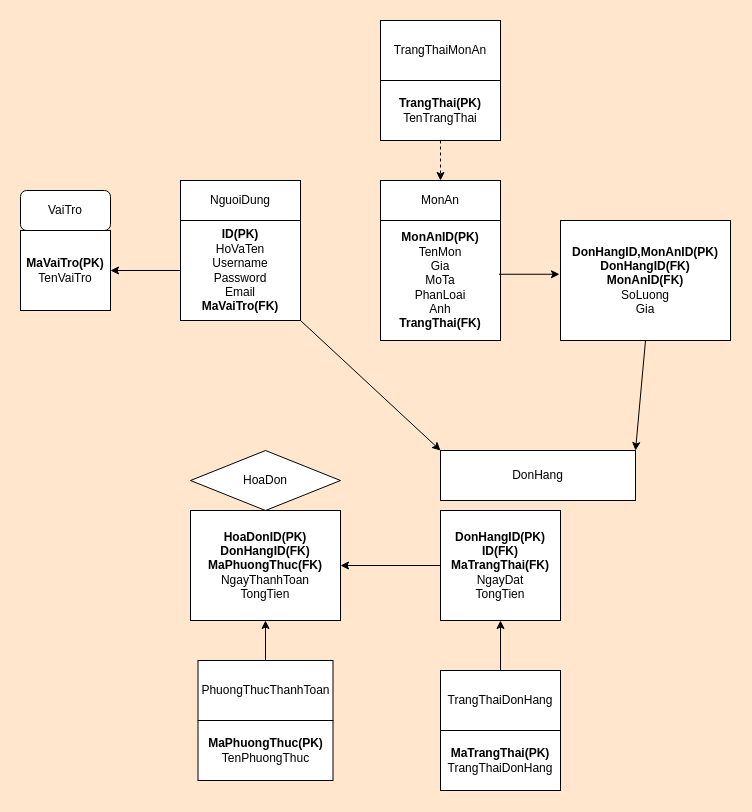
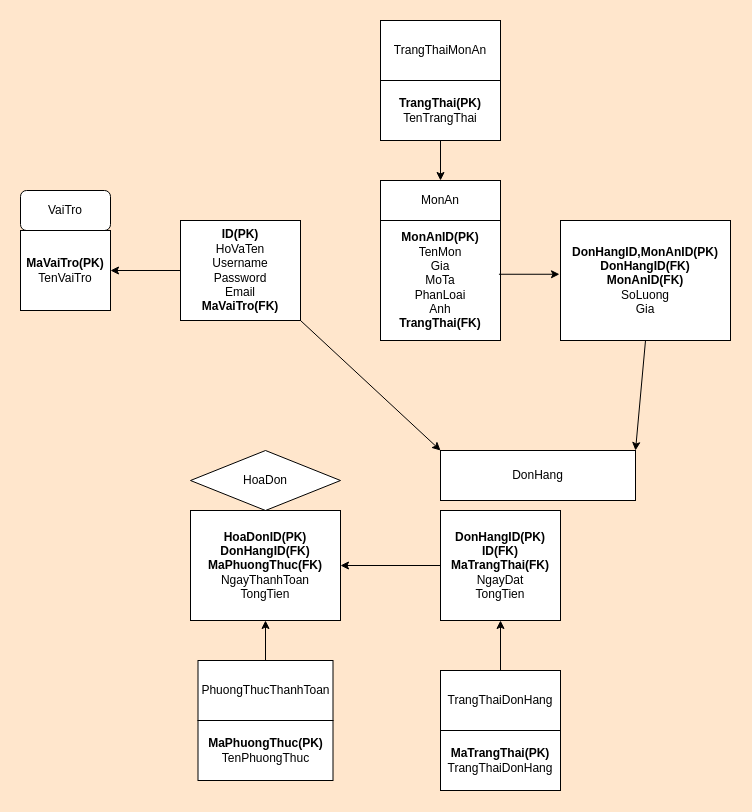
edge "TrangThai(PK) TenTrangThai" -> "MonAn": style dashed -> solid
node "NguoiDung": removed
